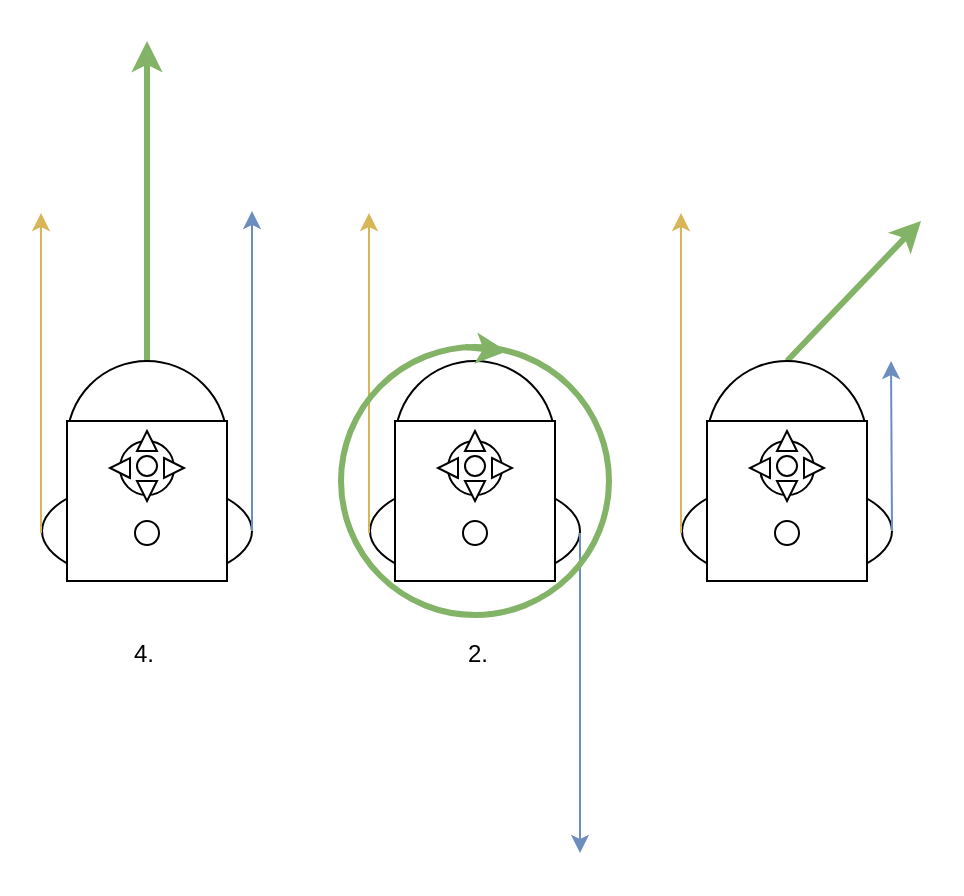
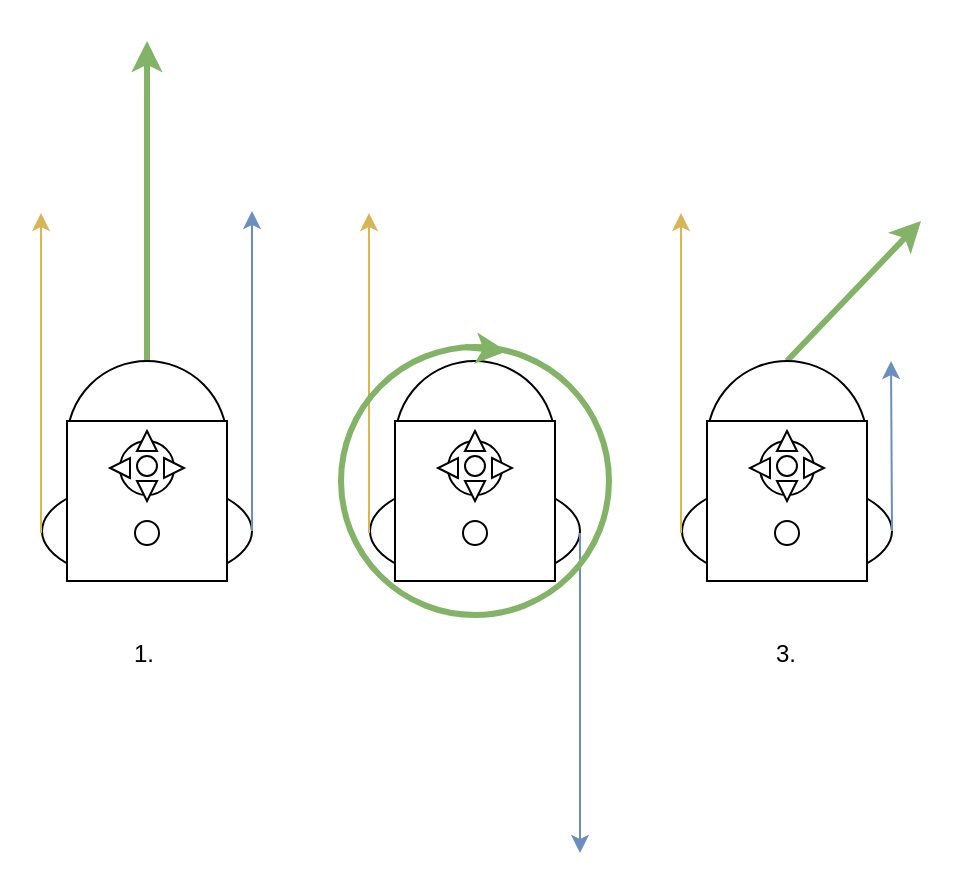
node "4.": label "4." -> "1."
node "2.": removed
node "3.": added
